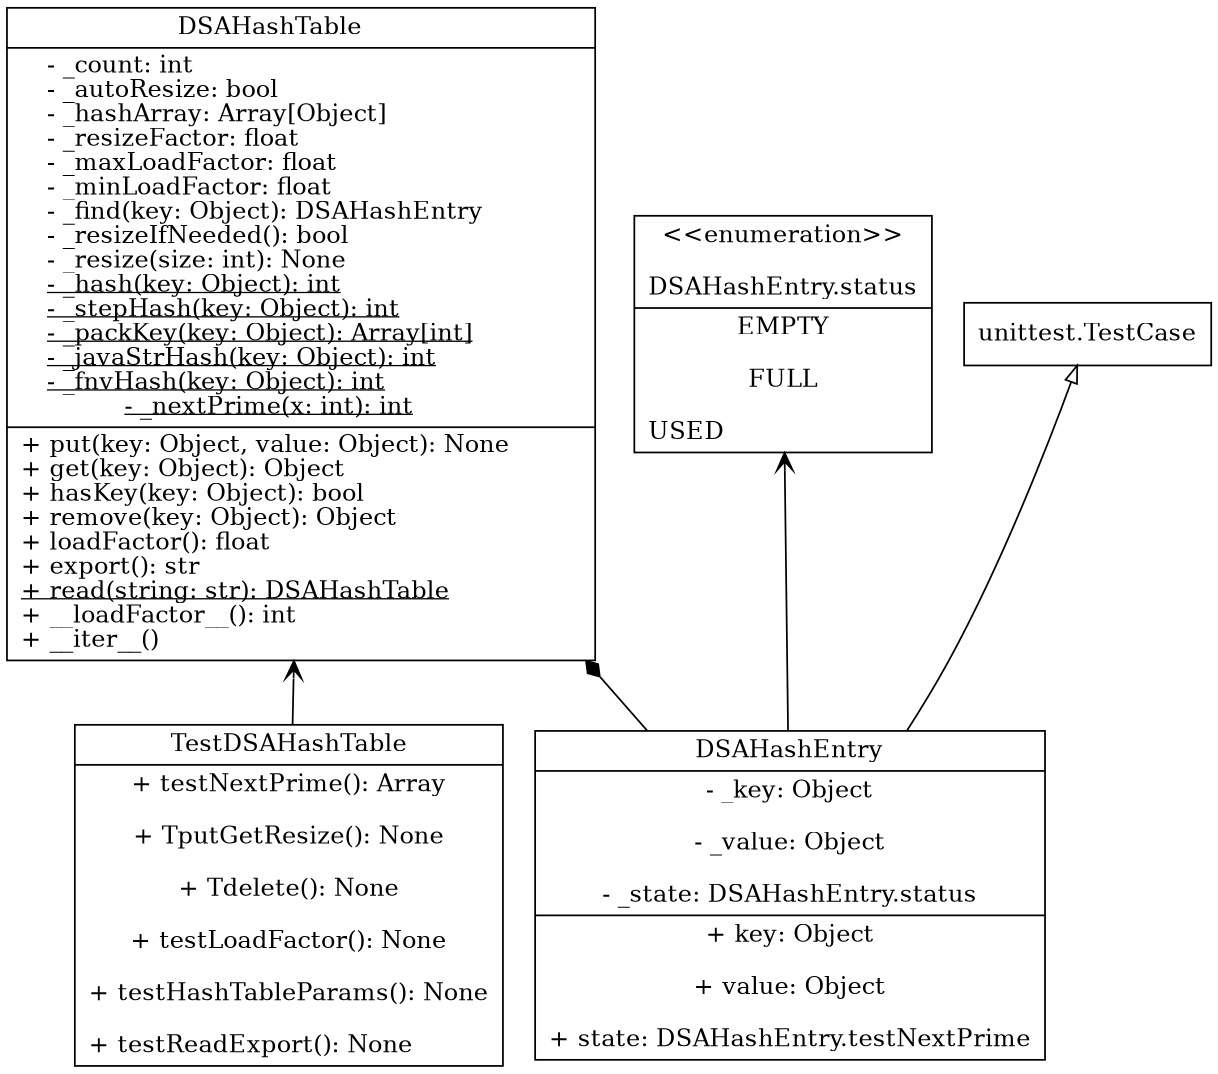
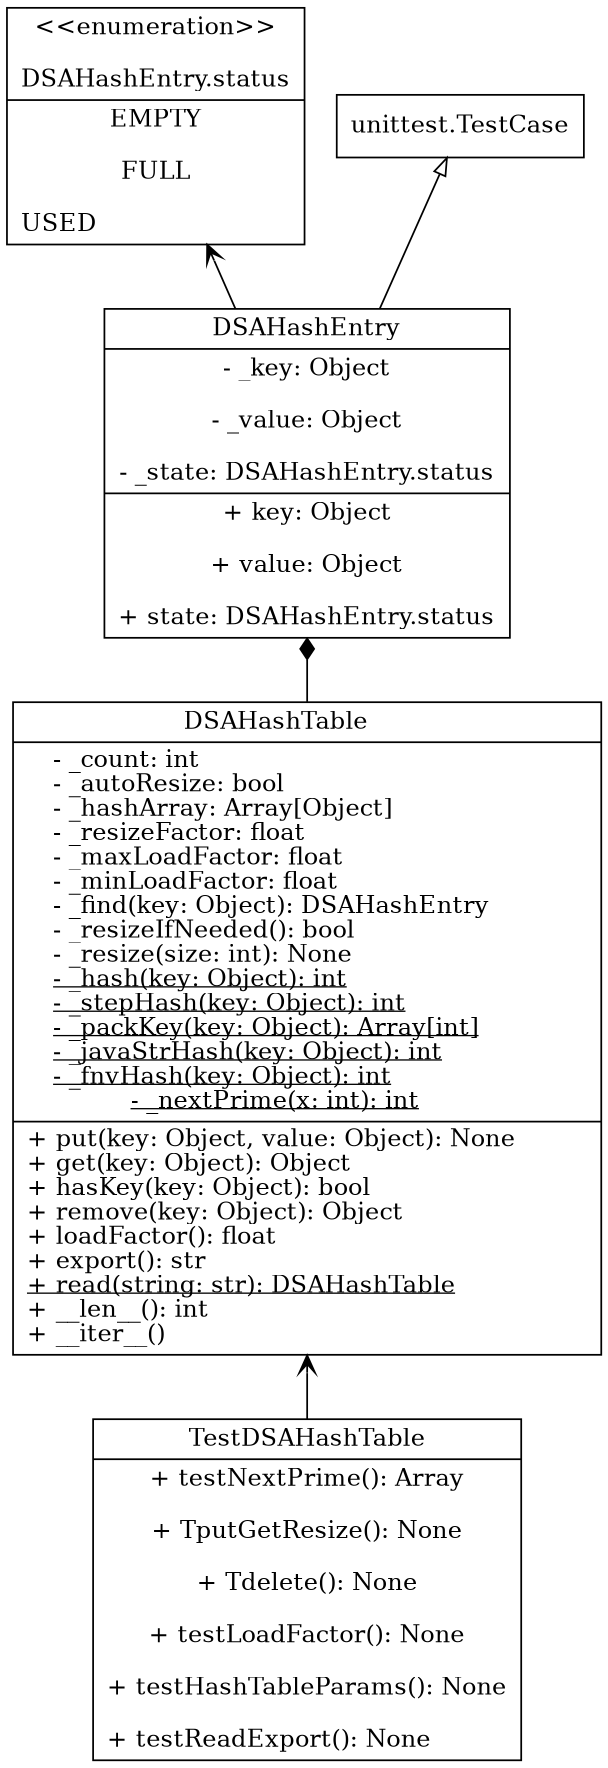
node "DSAHashTable": text "+ __loadFactor__(): int" -> "+ __len__(): int"
edge "DSAHashEntry" -> "DSAHashTable": reversed
node "DSAHashEntry": text "+ state: DSAHashEntry.testNextPrime" -> "+ state: DSAHashEntry.status"
